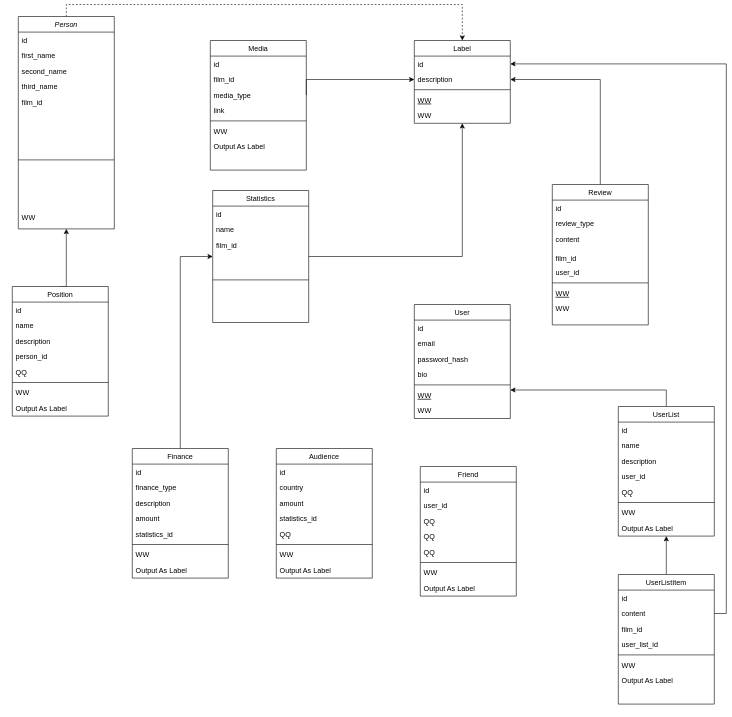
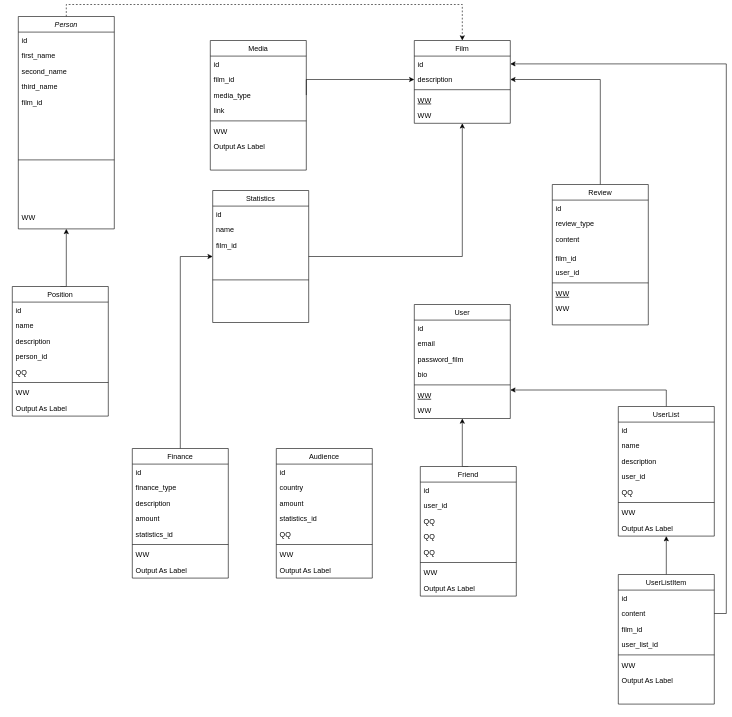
node "Label": label "Label" -> "Film"
node "password_hash": label "password_hash" -> "password_film"
edge "Friend" -> "User": added
